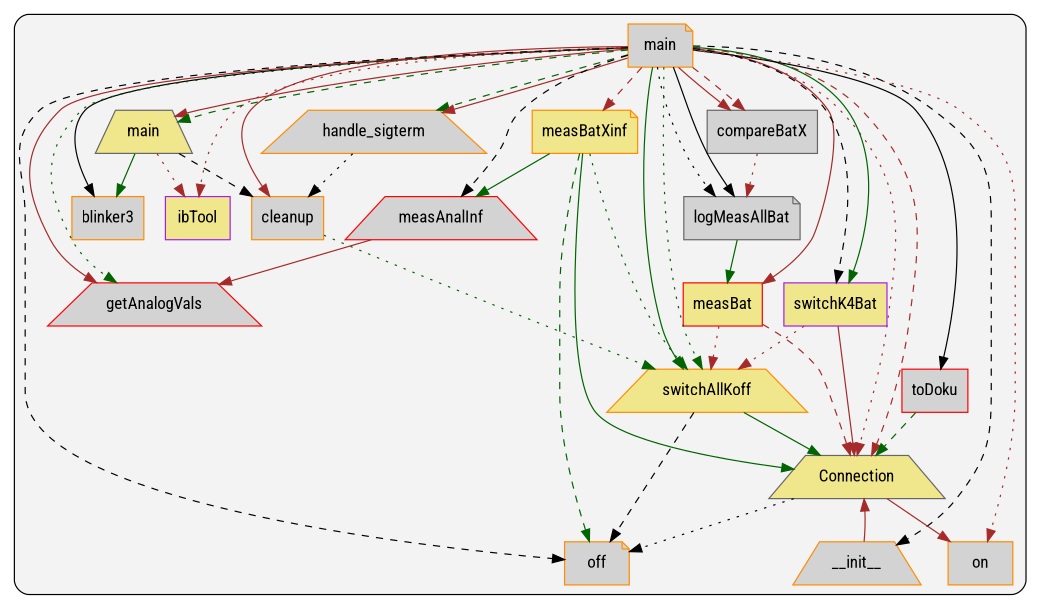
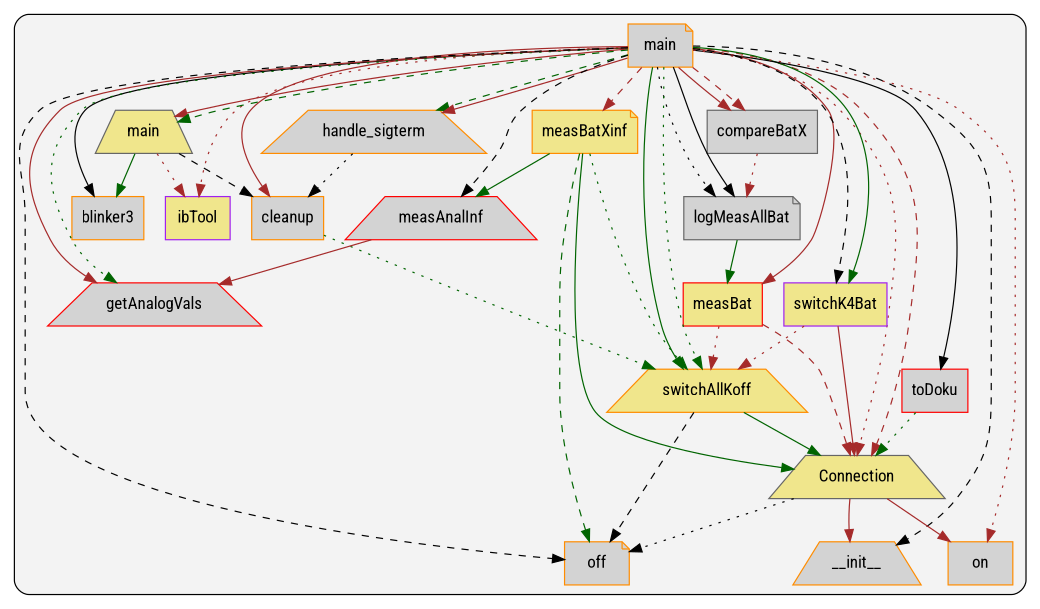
edge "toDoku" -> "Connection": style dashed -> dotted
edge "__init__" -> "Connection": reversed
